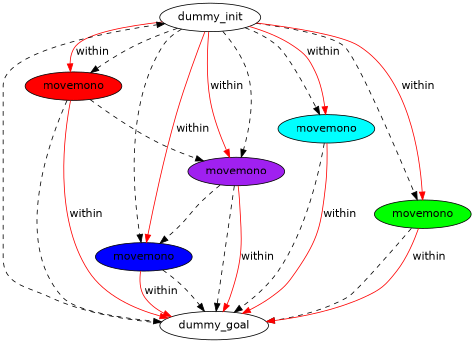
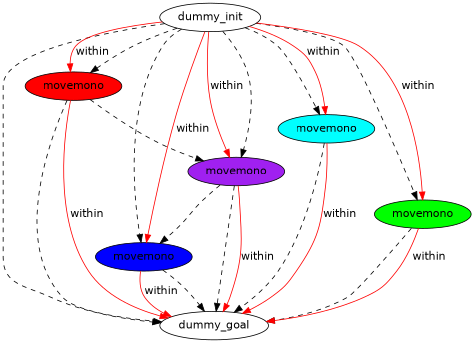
edge "dummy_goal" -> "dummy_init": reversed
